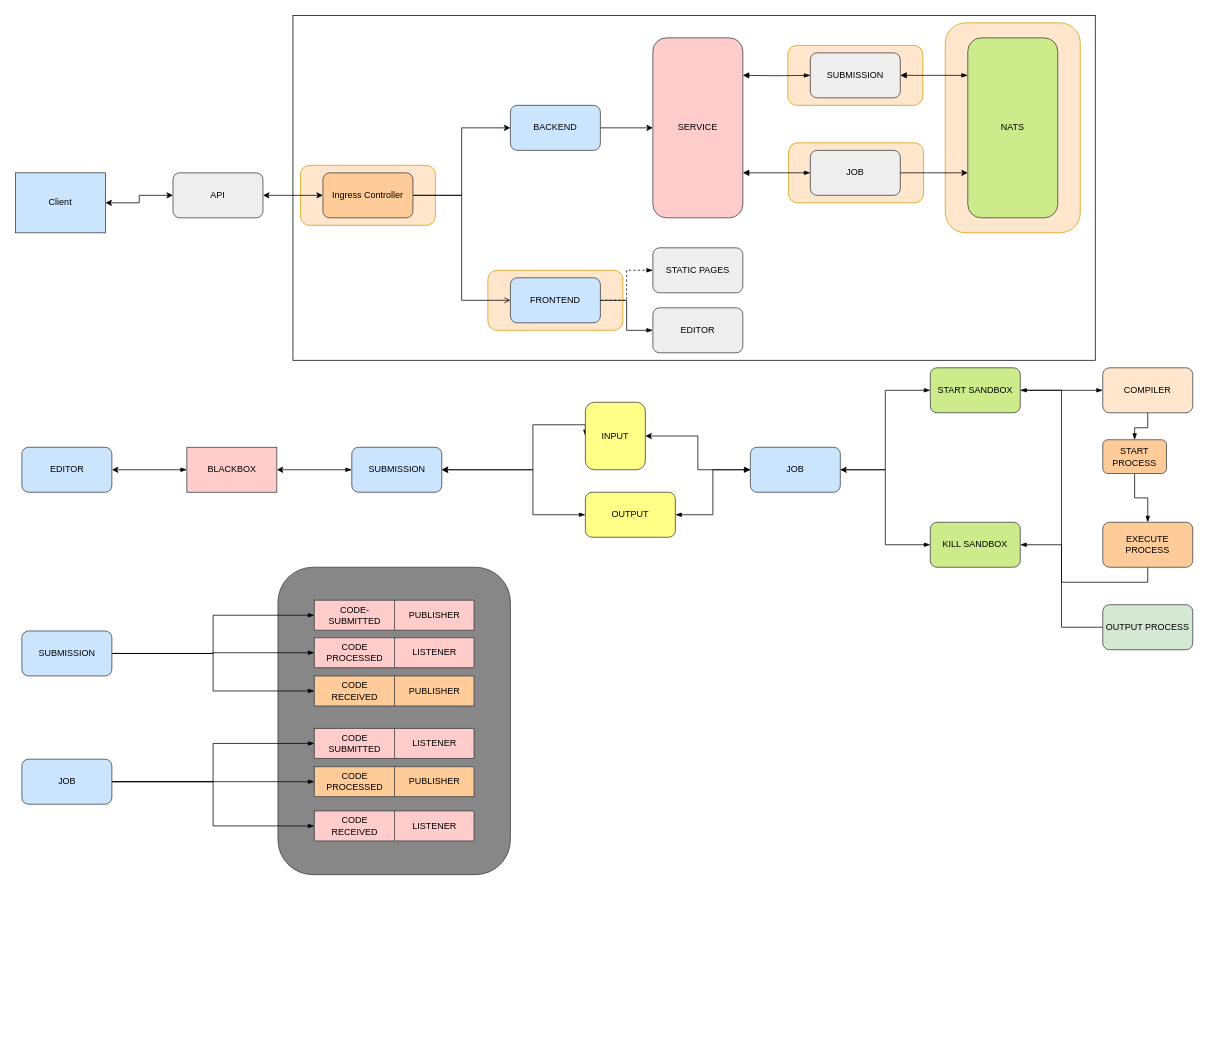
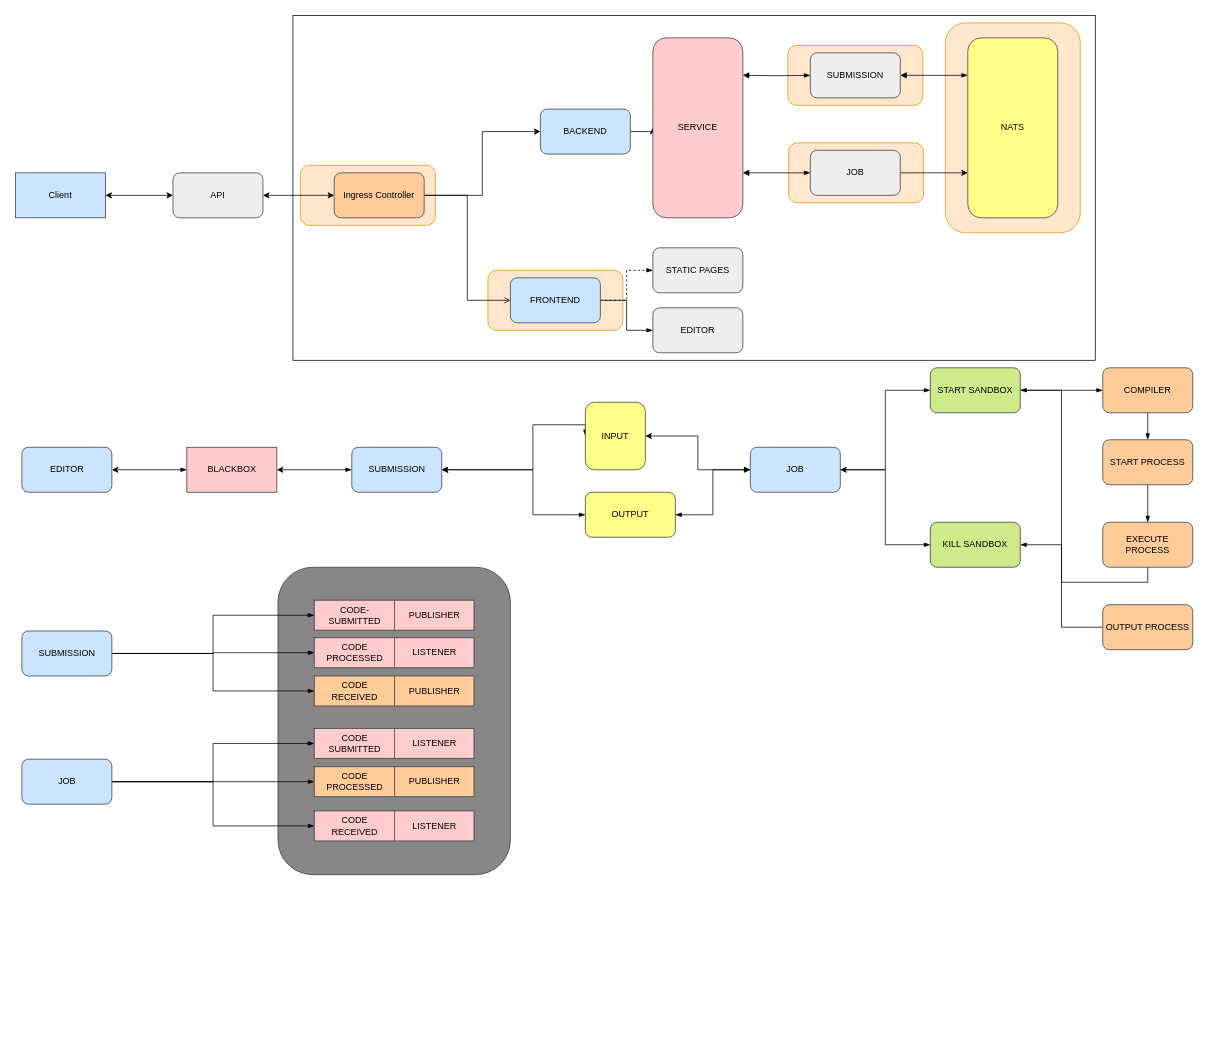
node "BACKEND": moved (555, 128) -> (585, 132)
node "NATS": fillcolor #cdeb8b -> #ffff88
node "Ingress Controller": moved (368, 195) -> (379, 195)
node "Client": size 90x60 -> 90x45
node "COMPILER": fillcolor #ffe6cc -> #ffcc99
node "START PROCESS": size 64x34 -> 90x45
node "OUTPUT PROCESS": fillcolor #d5e8d4 -> #ffcc99
